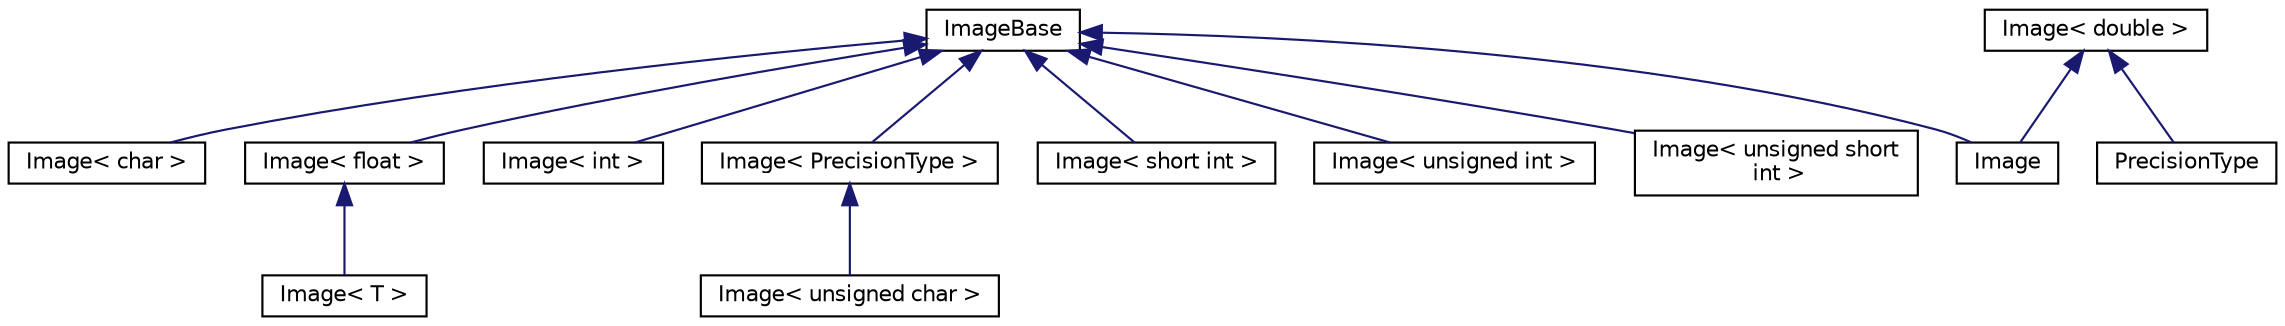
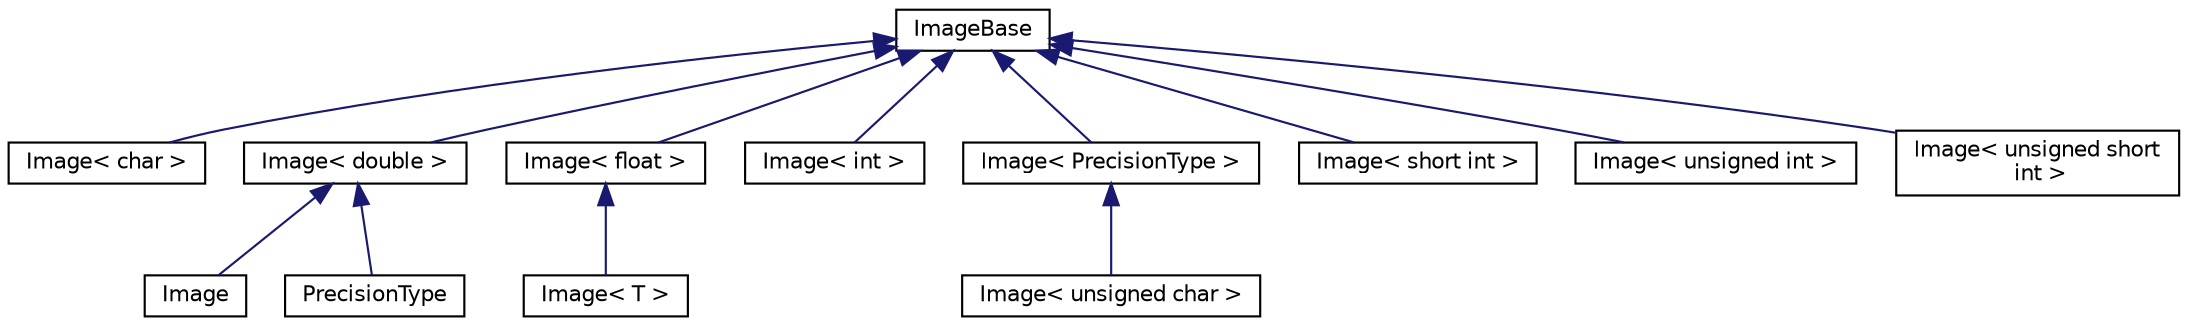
edge "Image" -> "ImageBase": now "Image< double >" -> "ImageBase"
